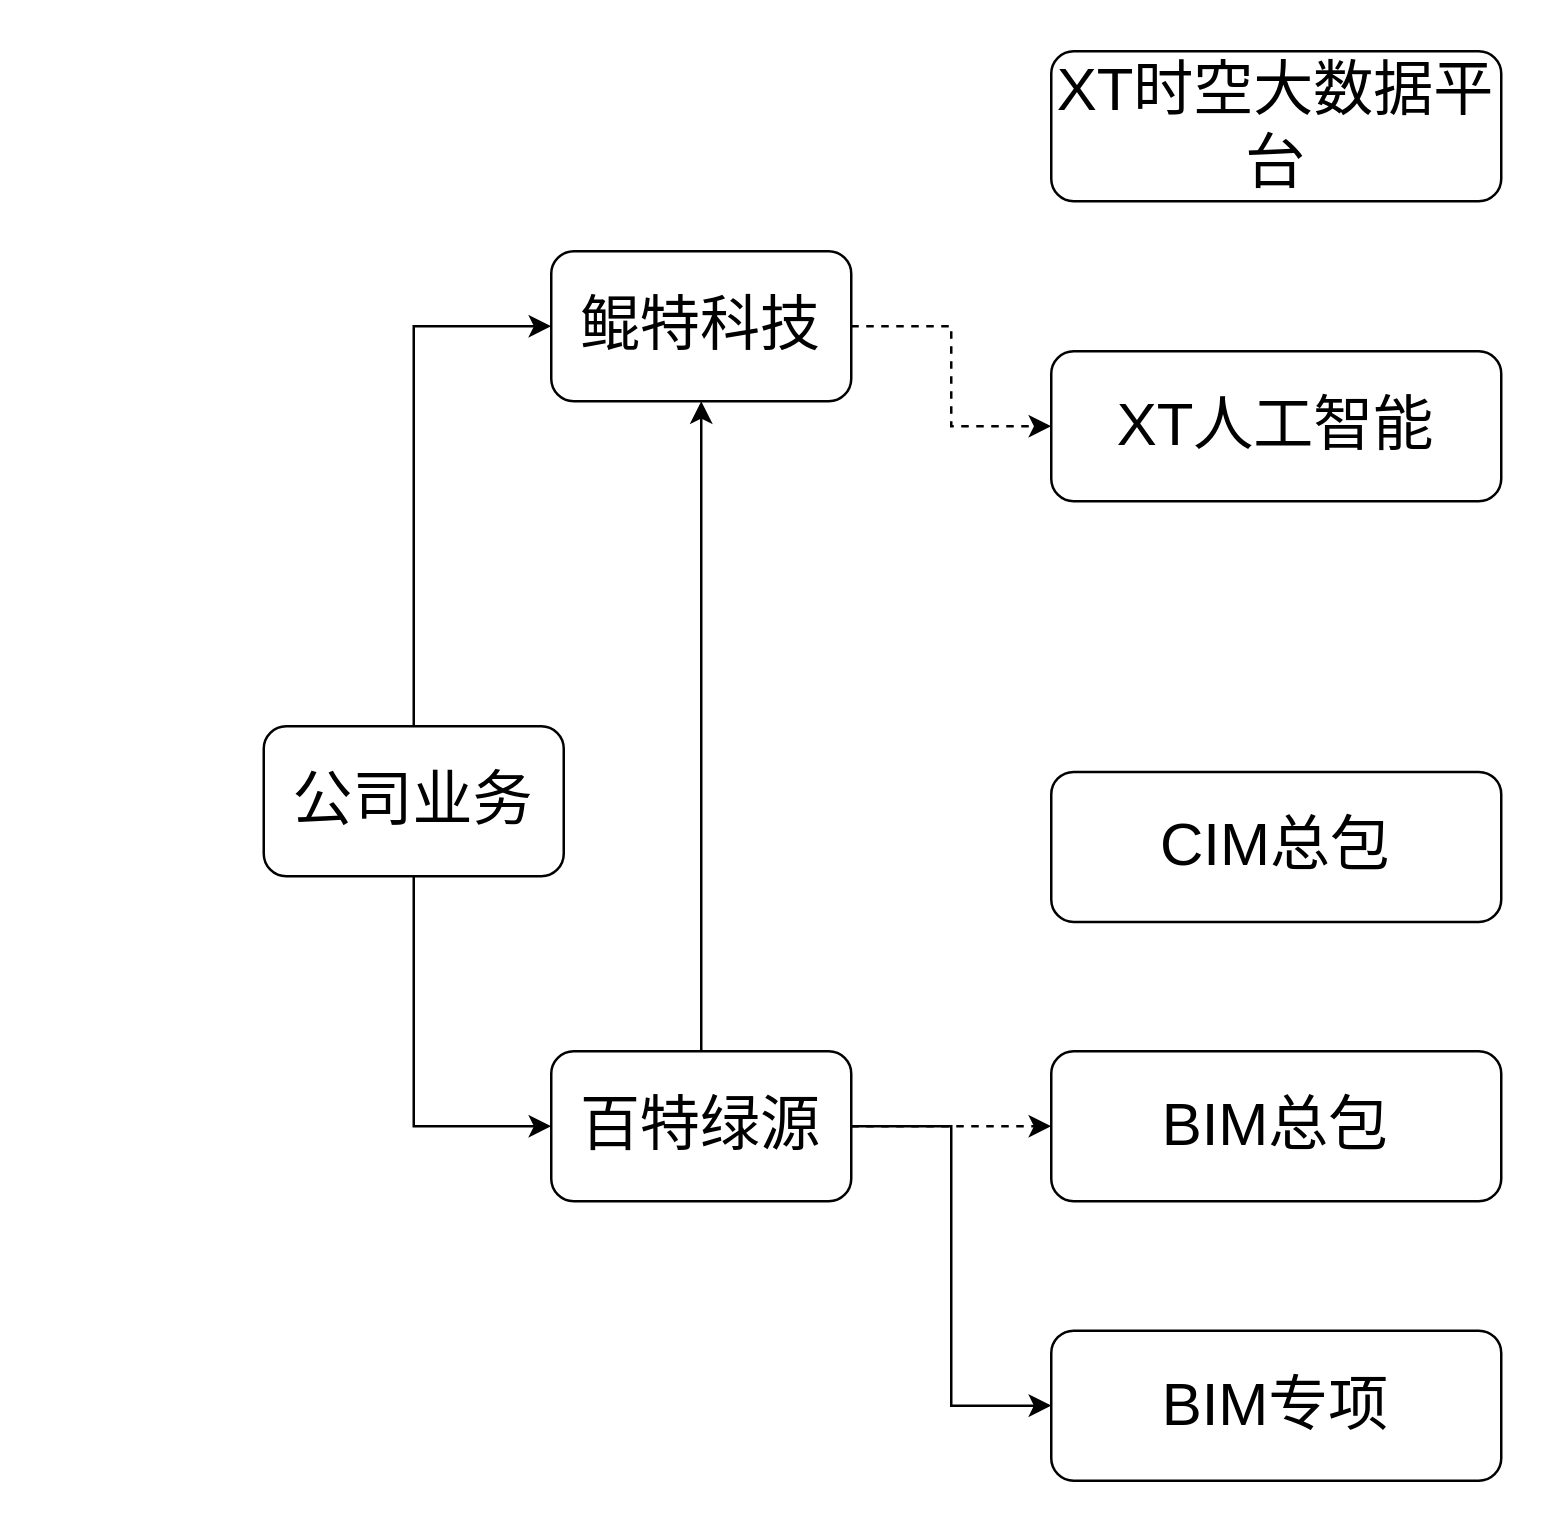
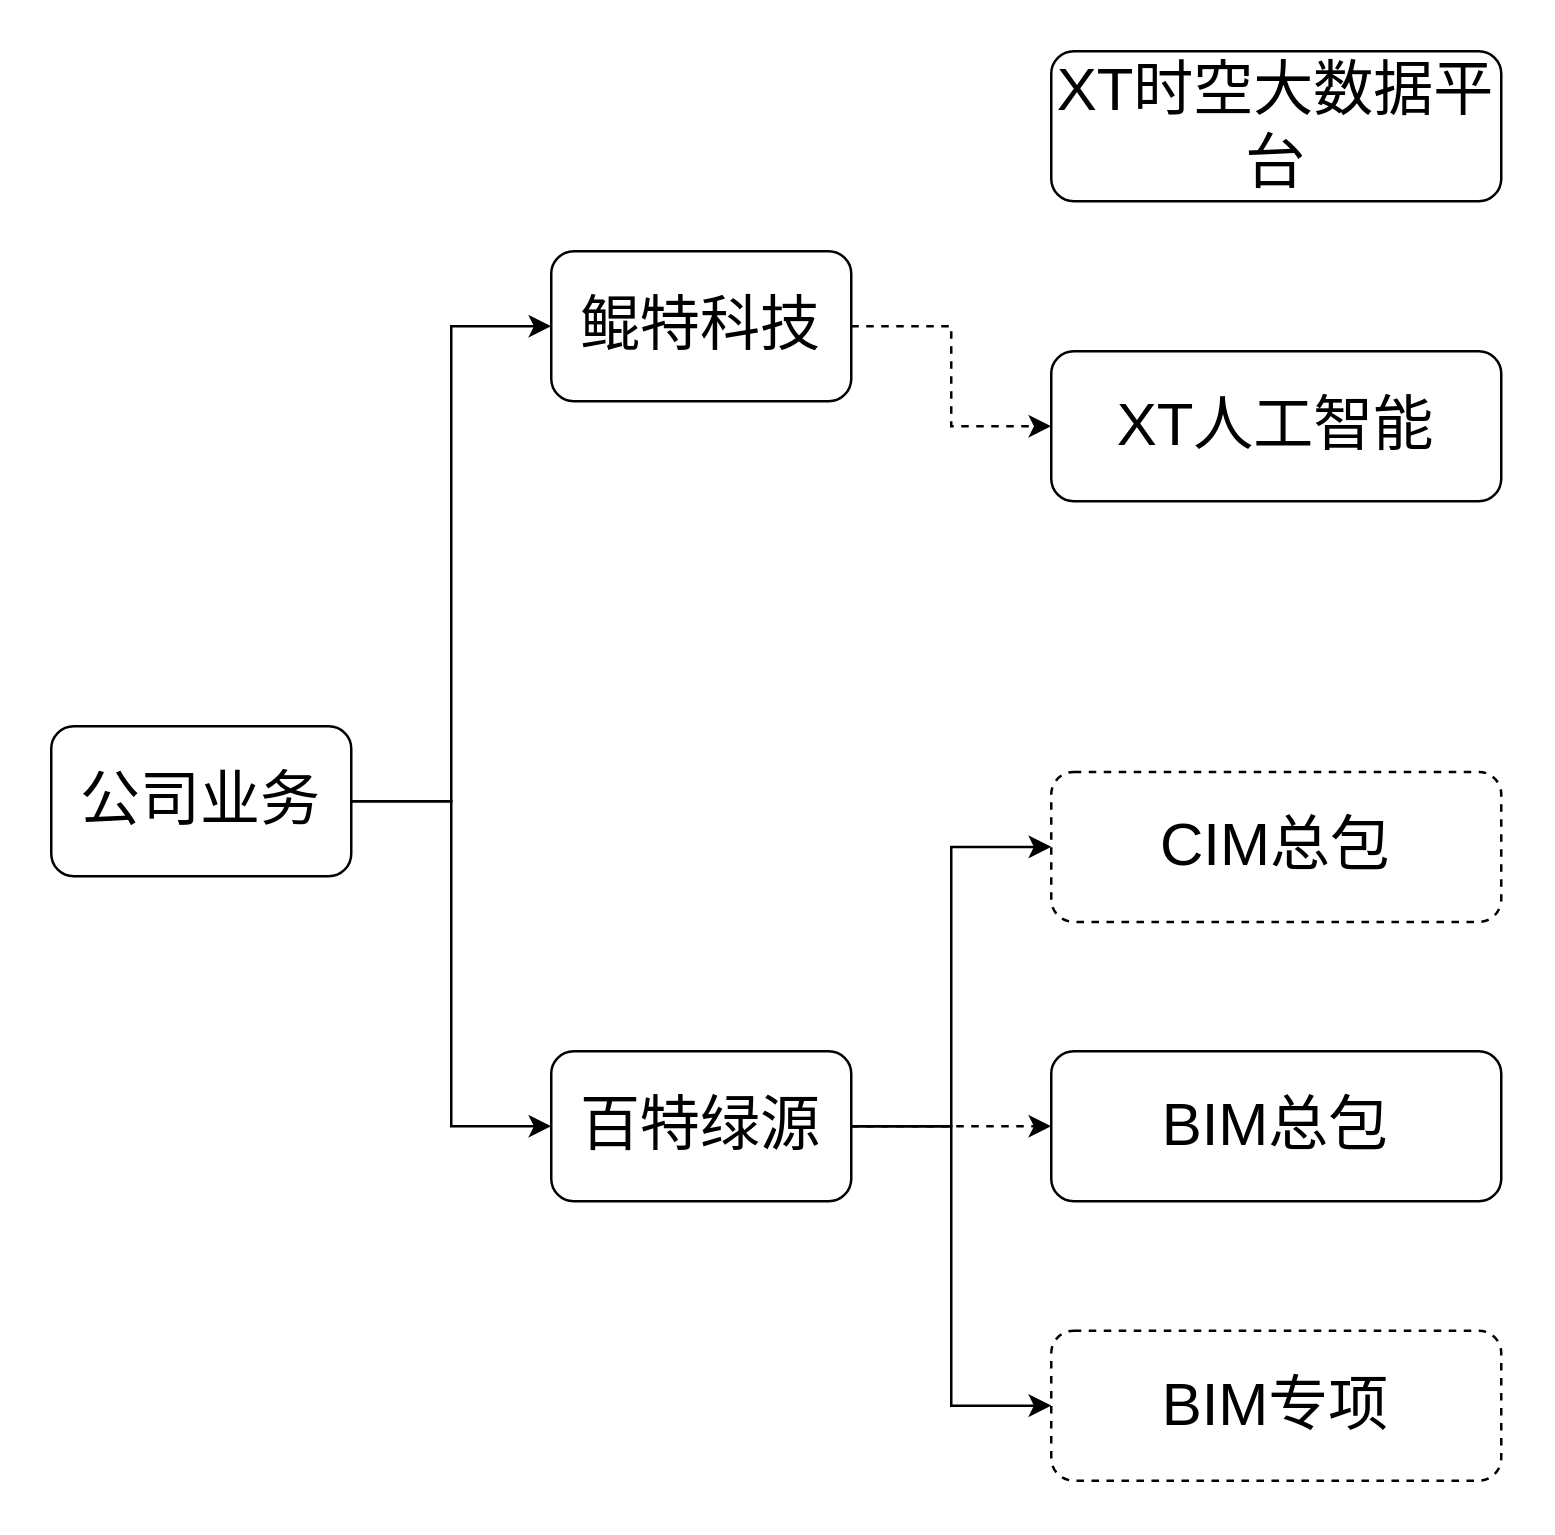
edge "百特绿源" -> "鲲特科技": now "百特绿源" -> "CIM总包"
node "公司业务": moved (414, 801) -> (201, 801)
node "CIM总包": style solid -> dashed
node "BIM专项": style solid -> dashed
